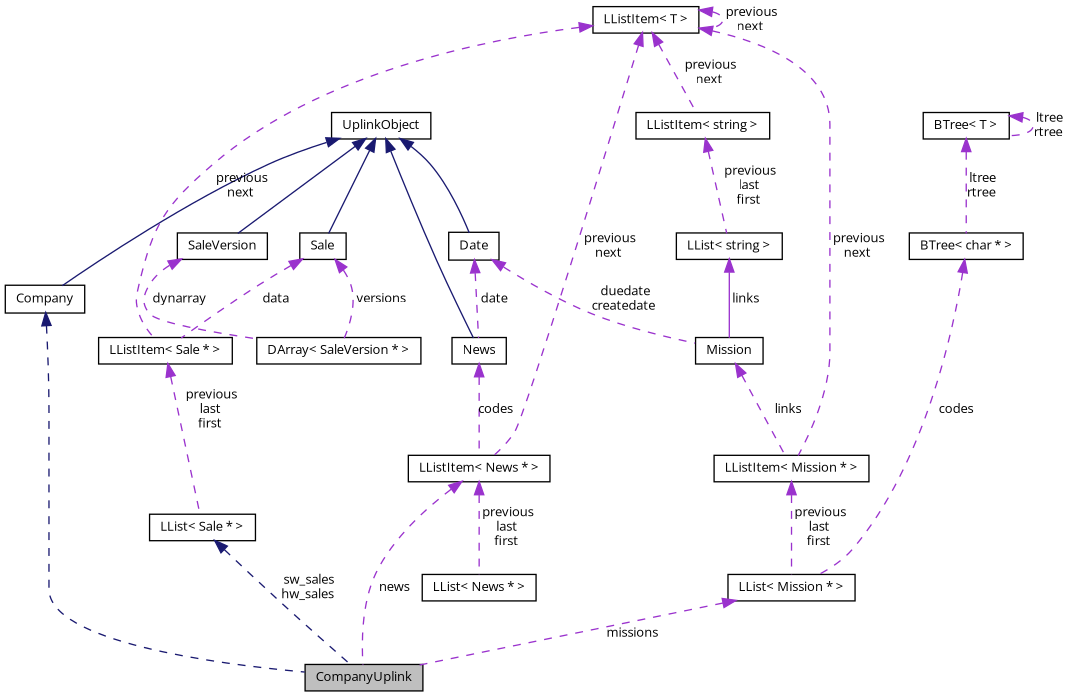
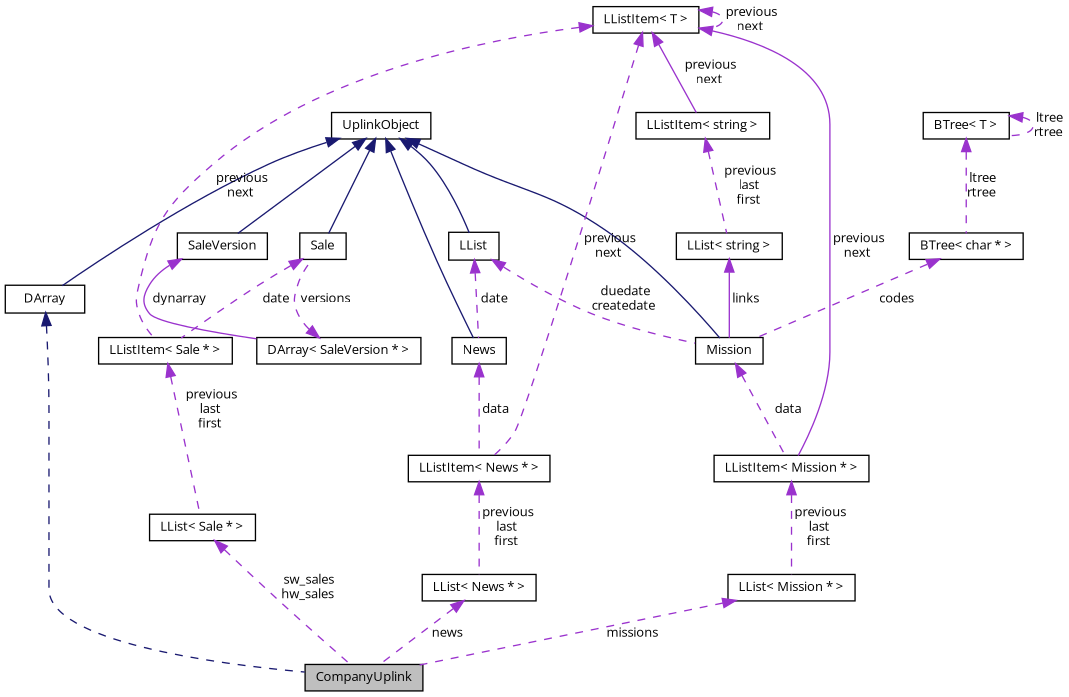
edge "LListItem< string >" -> "LListItem< T >": style dashed -> solid
edge "LListItem< Mission * >" -> "LListItem< T >": style dashed -> solid
edge "Mission" -> "UplinkObject": added
node "Date": label "Date" -> "LList"
node "Company": label "Company" -> "DArray"
edge "LListItem< Sale * >" -> "Sale": label " data" -> " date"
edge "DArray< SaleVersion * >" -> "Sale": reversed
edge "DArray< SaleVersion * >" -> "SaleVersion": style dashed -> solid
edge "LListItem< News * >" -> "News": label " codes" -> " data"
edge "LListItem< Mission * >" -> "Mission": label " links" -> " data"
edge "LList< Mission * >" -> "BTree< char * >": now "Mission" -> "BTree< char * >"
edge "CompanyUplink" -> "LListItem< News * >": now "CompanyUplink" -> "LList< News * >"
edge "CompanyUplink" -> "LList< Sale * >": color midnightblue -> darkorchid3
